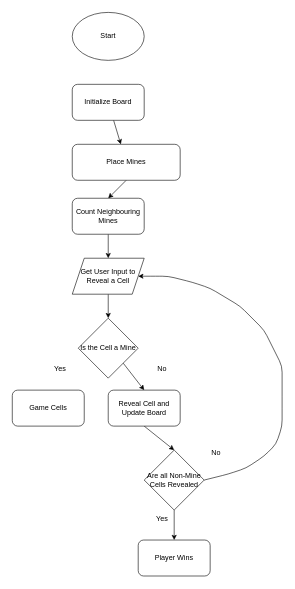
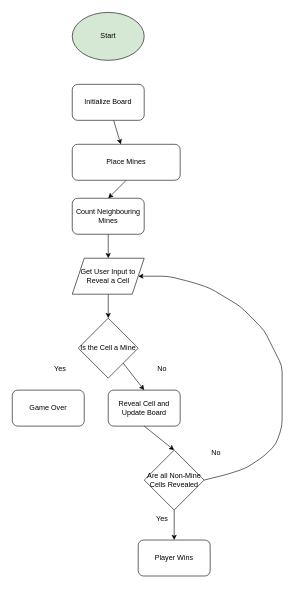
node "Start": fillcolor #ffffff -> #d5e8d4
node "Game Cells": label "Game Cells" -> "Game Over"
